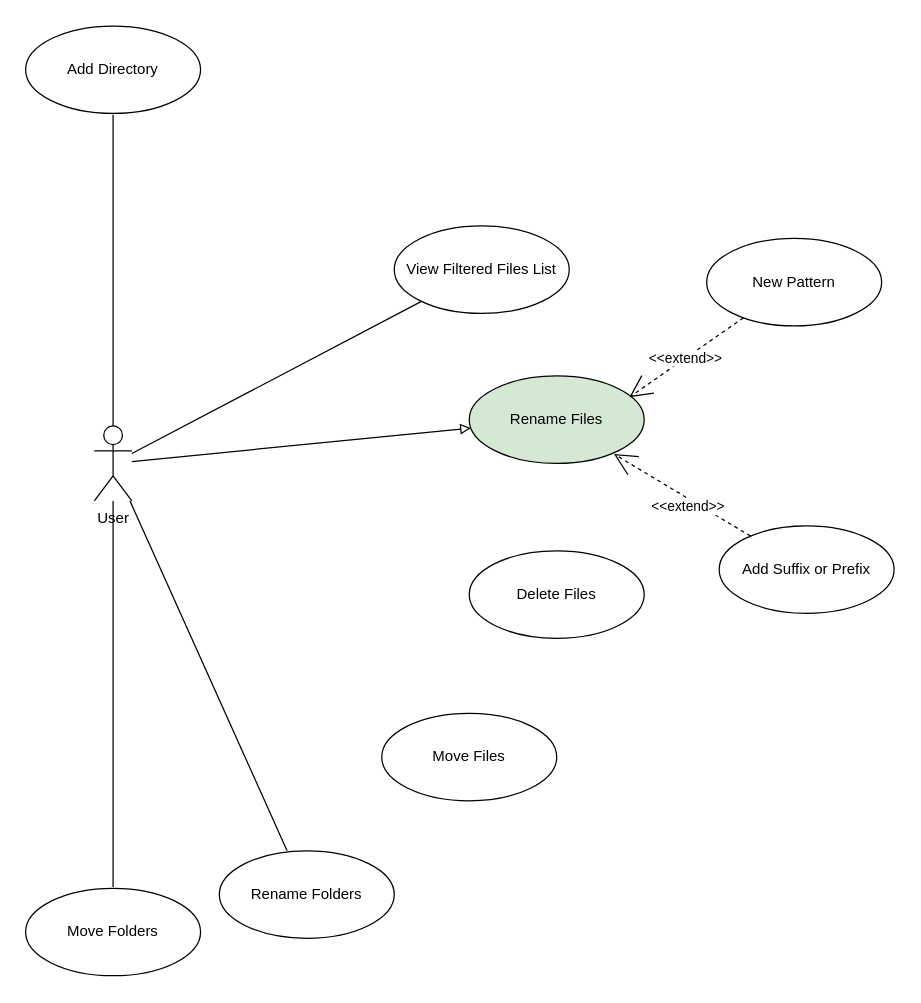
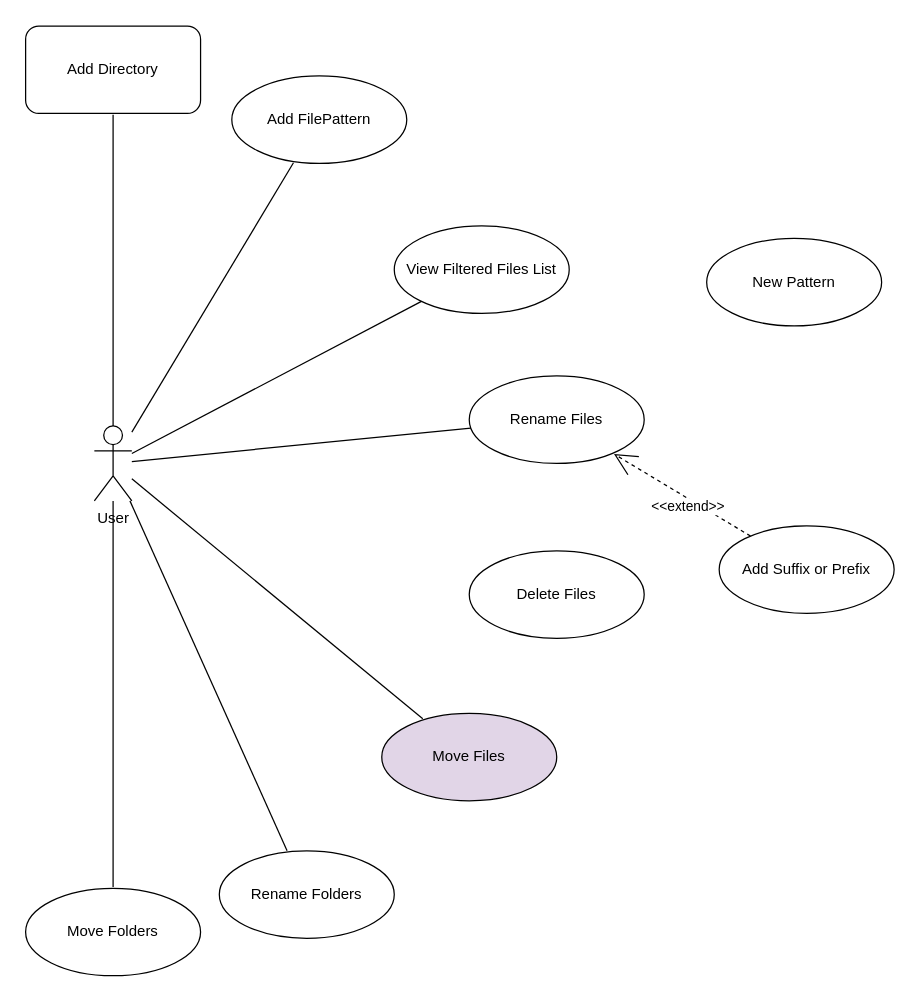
node "Add Directory": shape ellipse -> rounded rectangle
node "Add FilePattern": added
edge "Add FilePattern" -- "User": added
edge "New Pattern" -> "Rename Files": removed, label "<<extend>>"
node "Rename Files": fillcolor #d5e8d4 -> #ffffff
edge "User" -> "Rename Files": arrowhead block -> none
edge "User" -- "Move Files": added
node "Move Files": fillcolor #ffffff -> #e1d5e7
